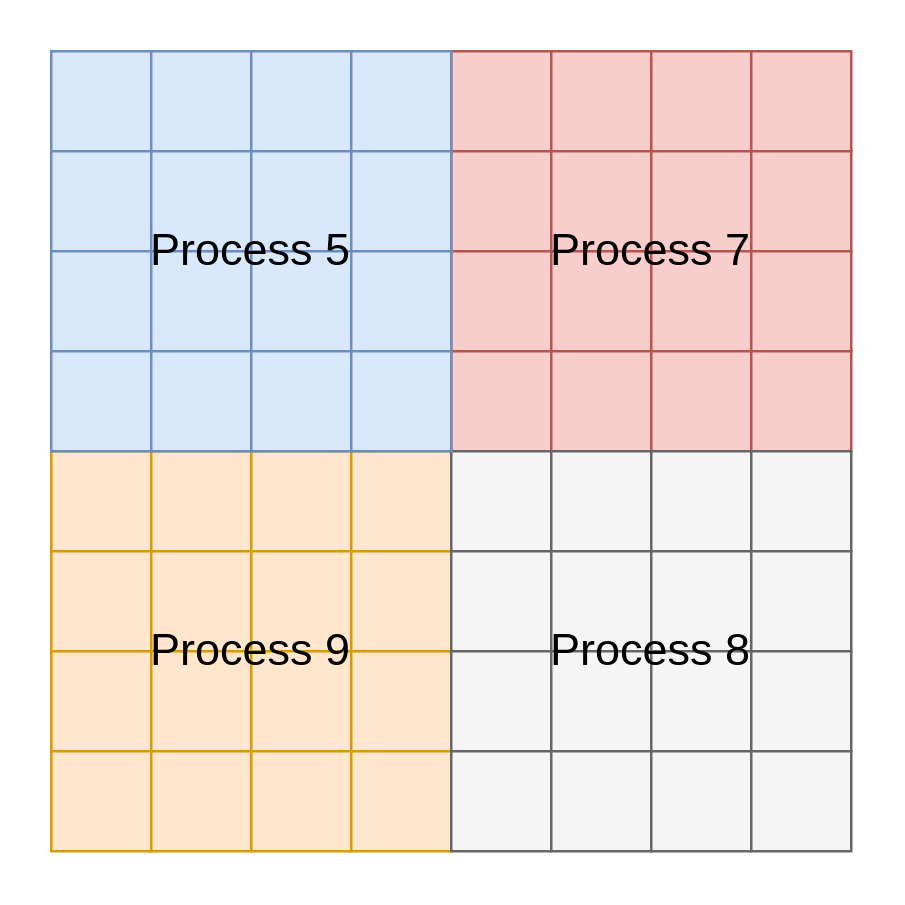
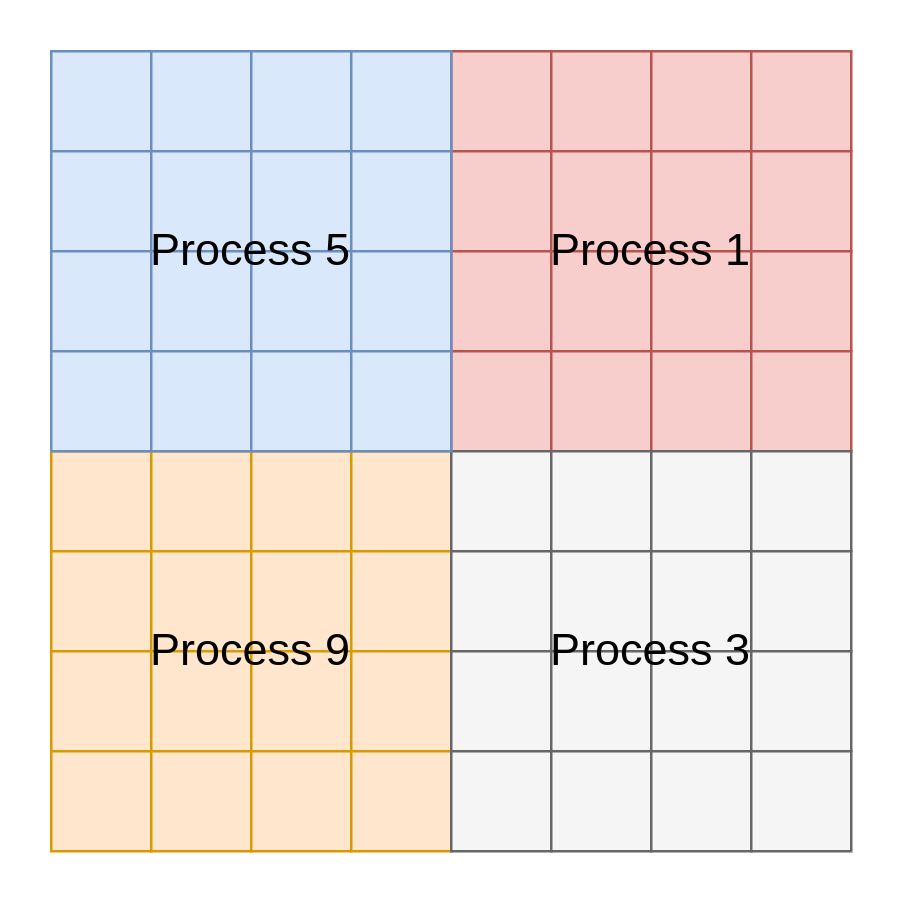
node "Process 7": label "Process 7" -> "Process 1"
node "Process 8": label "Process 8" -> "Process 3"
